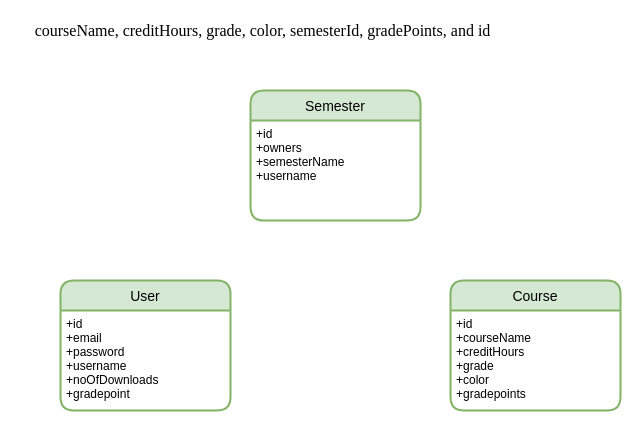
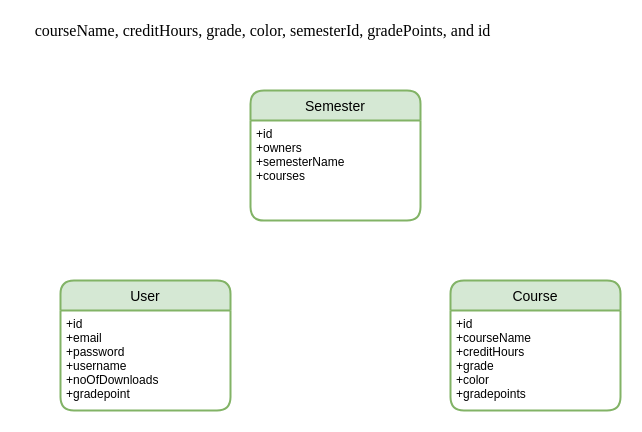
node "+id +owners +semesterName +username": label "+id +owners +semesterName +username" -> "+id +owners +semesterName +courses"
